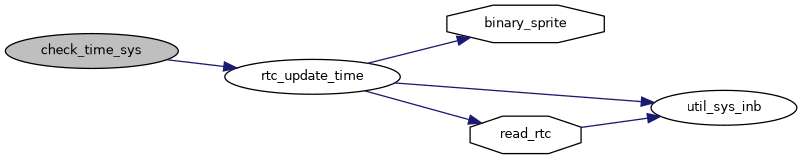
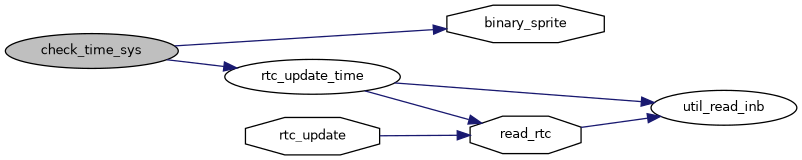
edge "rtc_update_time" -> "binary_sprite": now "check_time_sys" -> "binary_sprite"
node "util_sys_inb": label "util_sys_inb" -> "util_read_inb"
node "rtc_update": added
